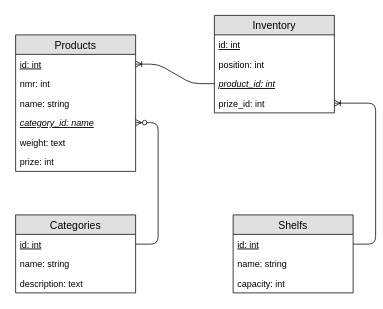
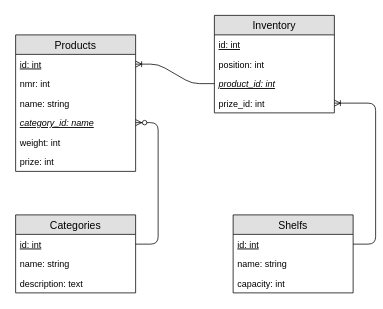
node "weight: text": label "weight: text" -> "weight: int"
